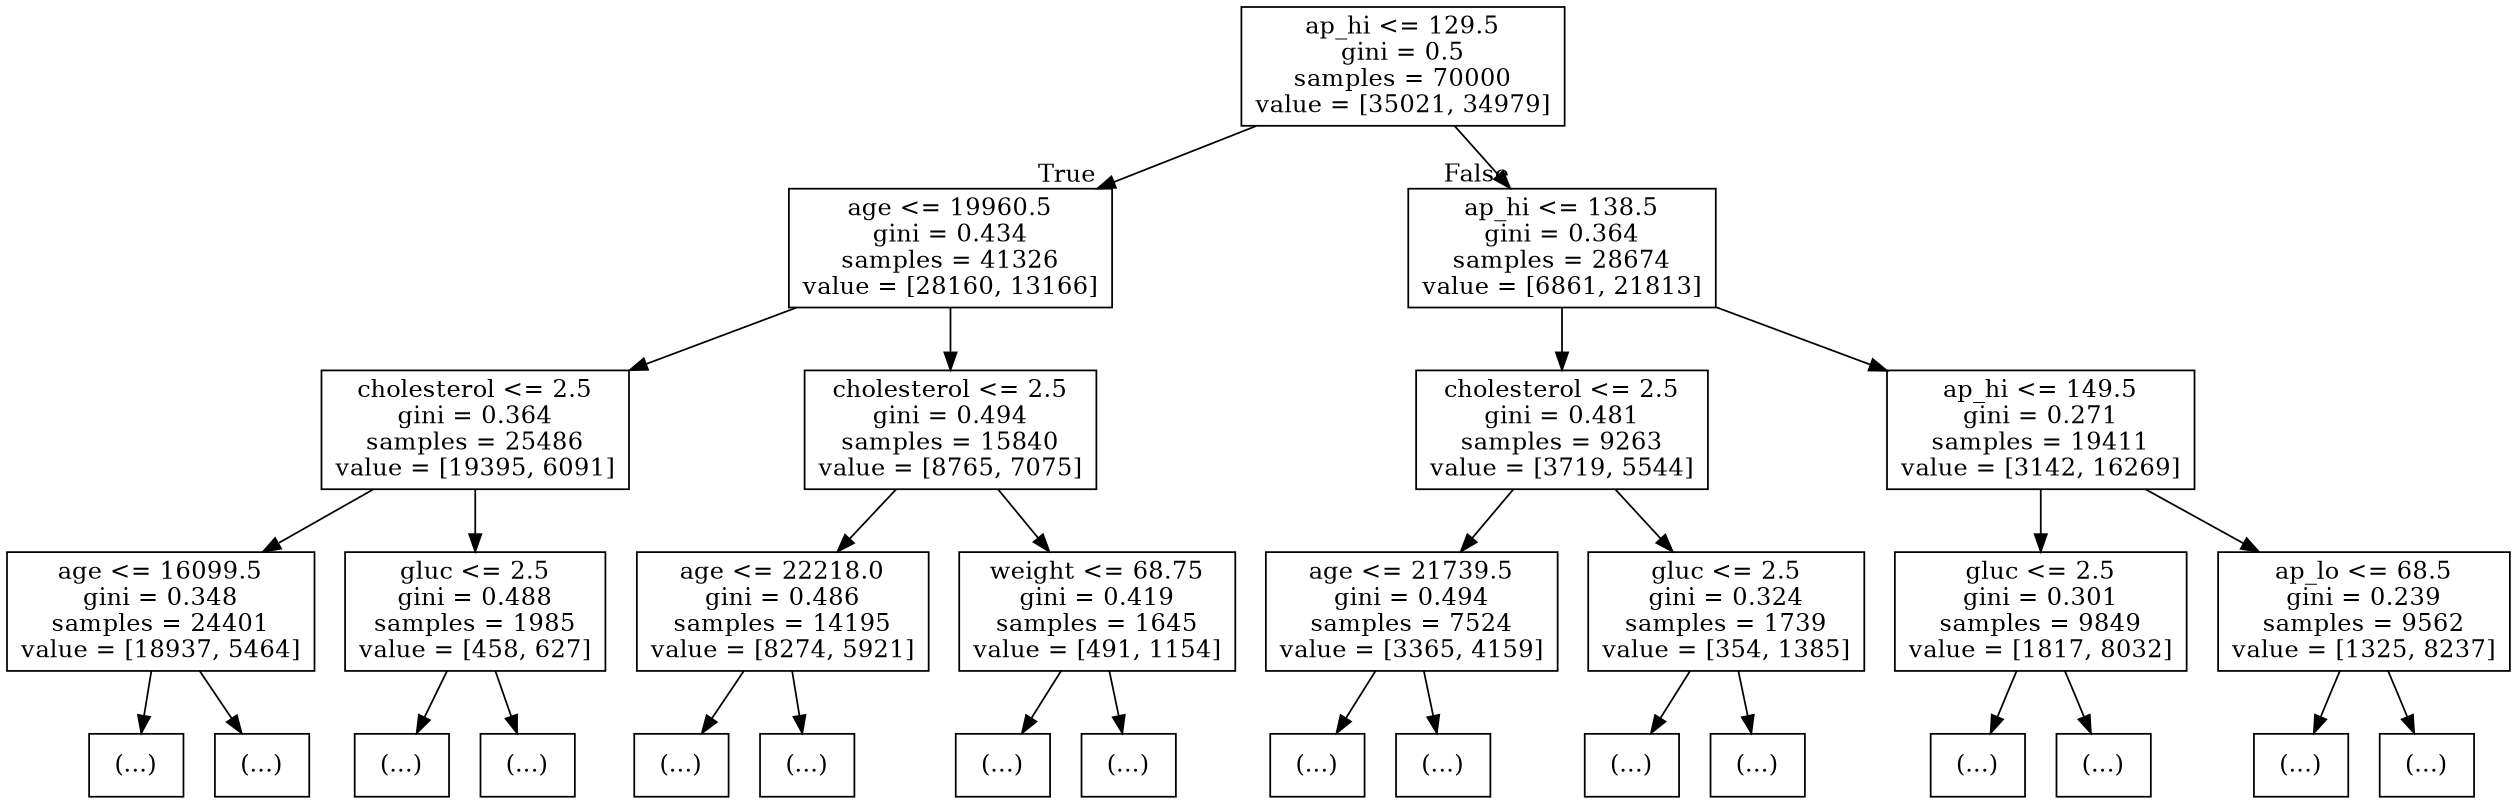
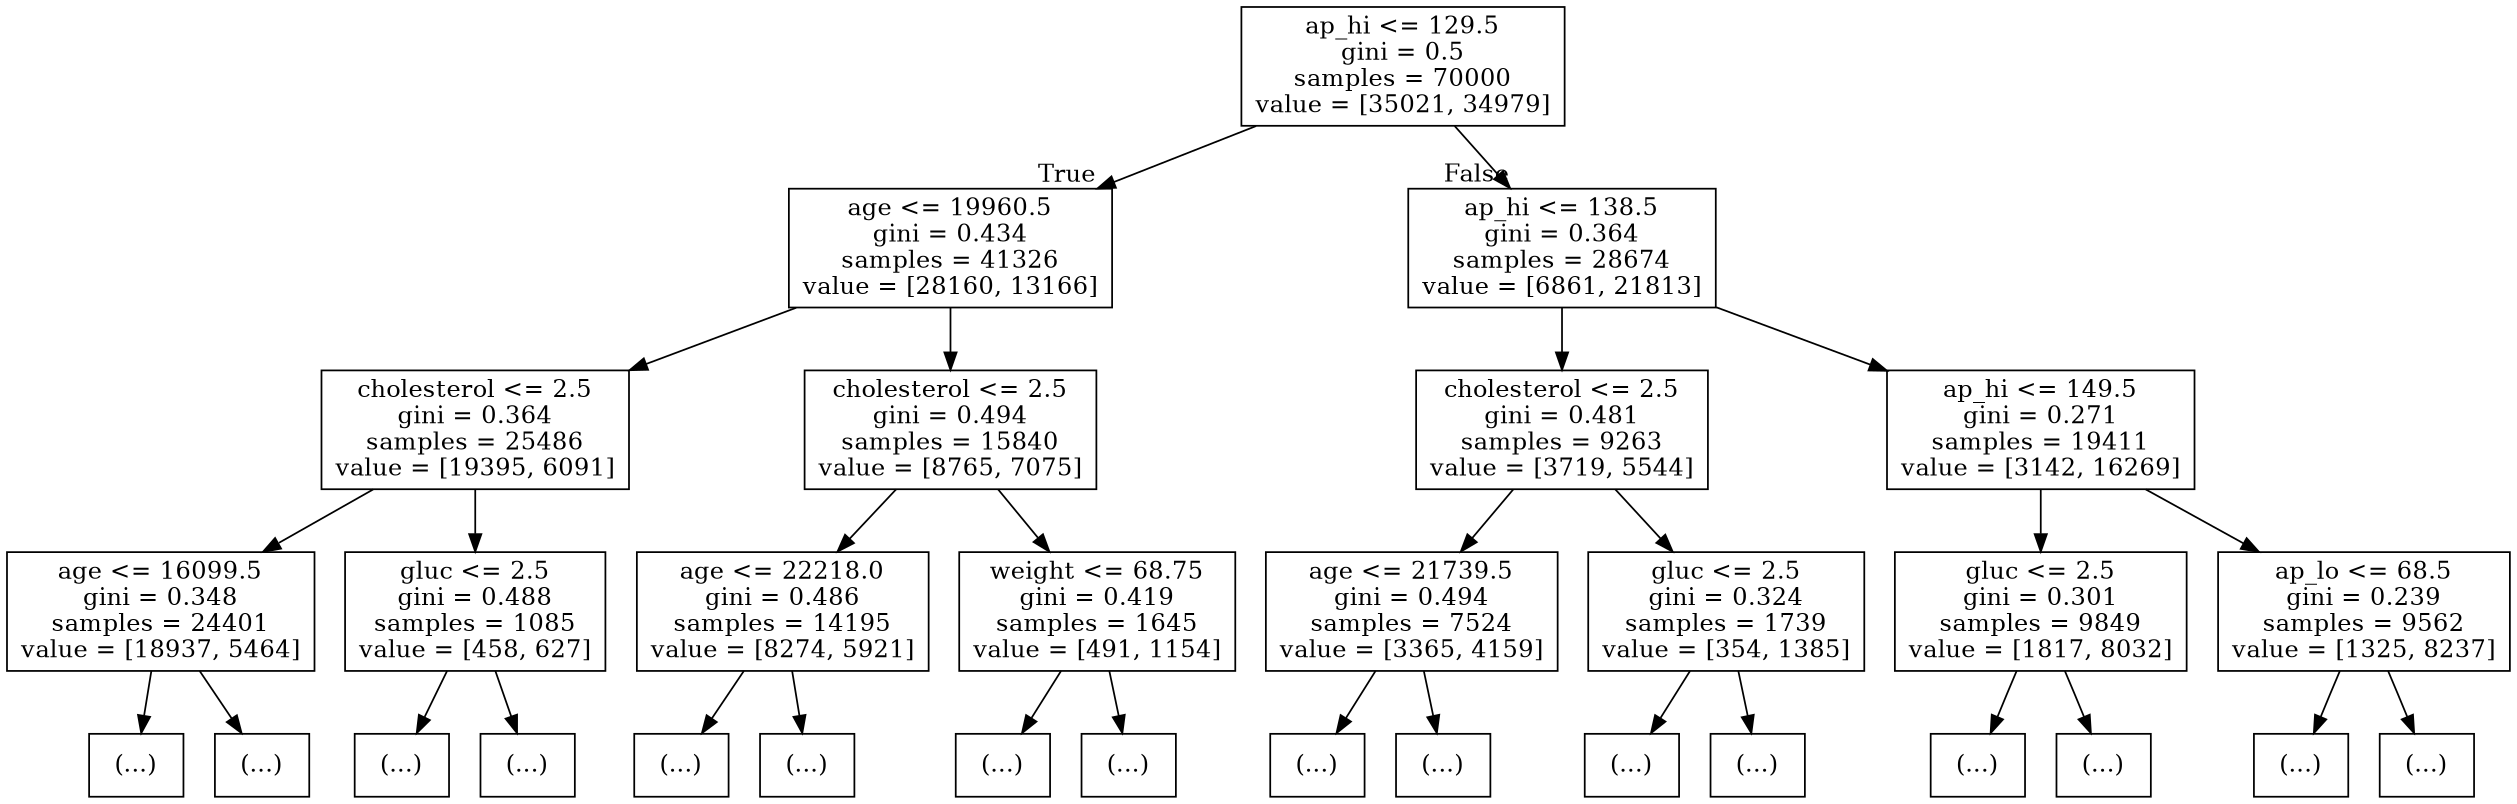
node "gluc <= 2.5 gini = 0.488 samples = 1985 value = [458, 627]": label "gluc <= 2.5 gini = 0.488 samples = 1985 value = [458, 627]" -> "gluc <= 2.5 gini = 0.488 samples = 1085 value = [458, 627]"
